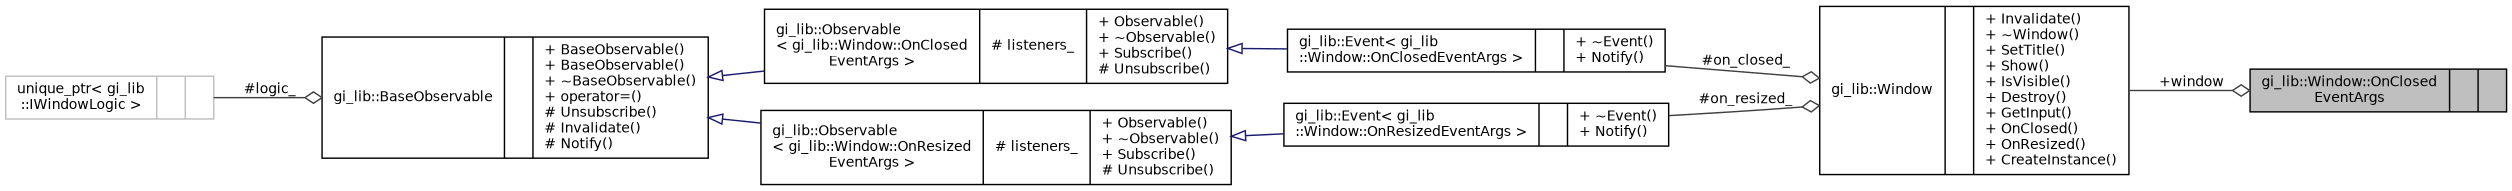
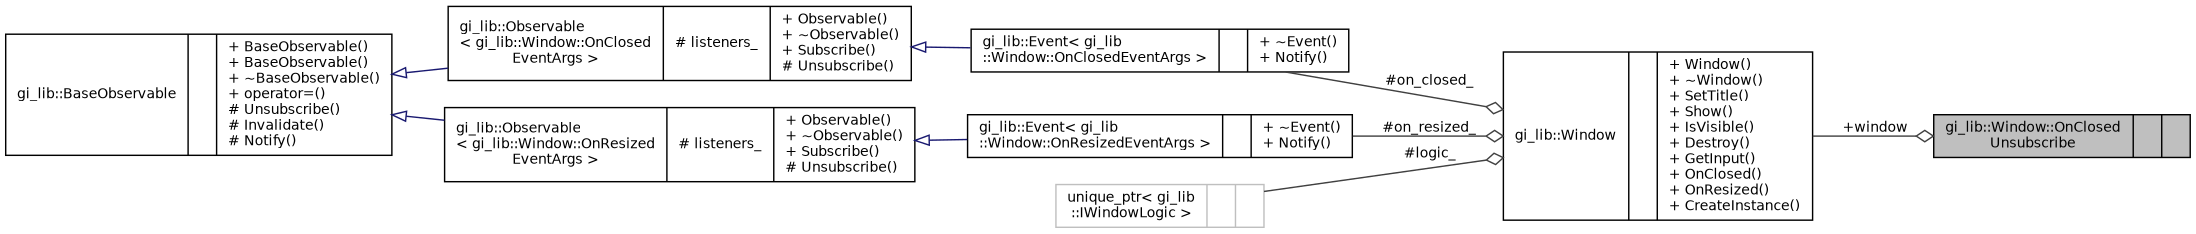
node "gi_lib::Window": text "+ Invalidate()" -> "+ Window()"
edge "unique_ptr< gi_lib" -> "gi_lib::BaseObservable": now "unique_ptr< gi_lib" -> "gi_lib::Window"
node "gi_lib::Window::OnClosed": text "EventArgs" -> "Unsubscribe"
